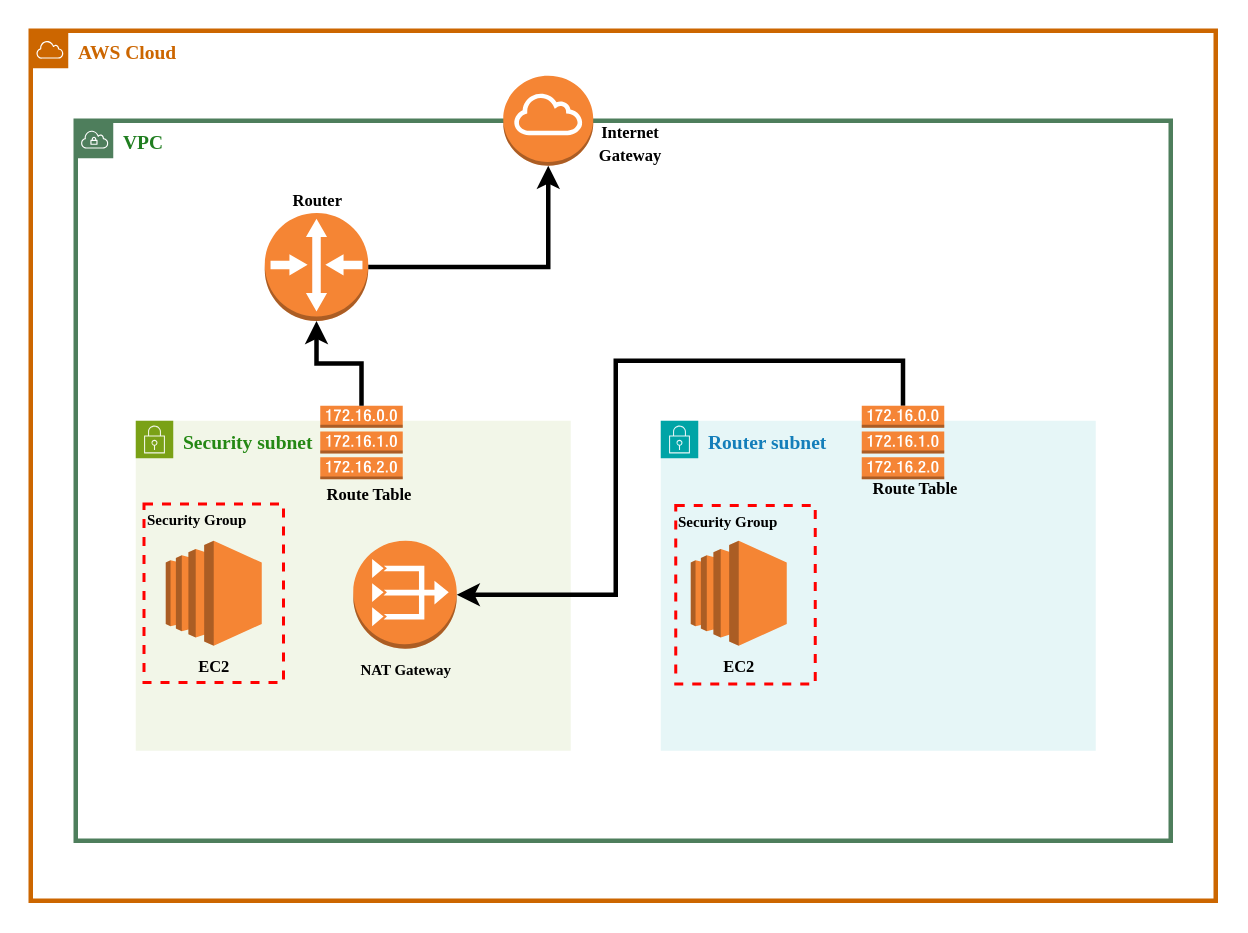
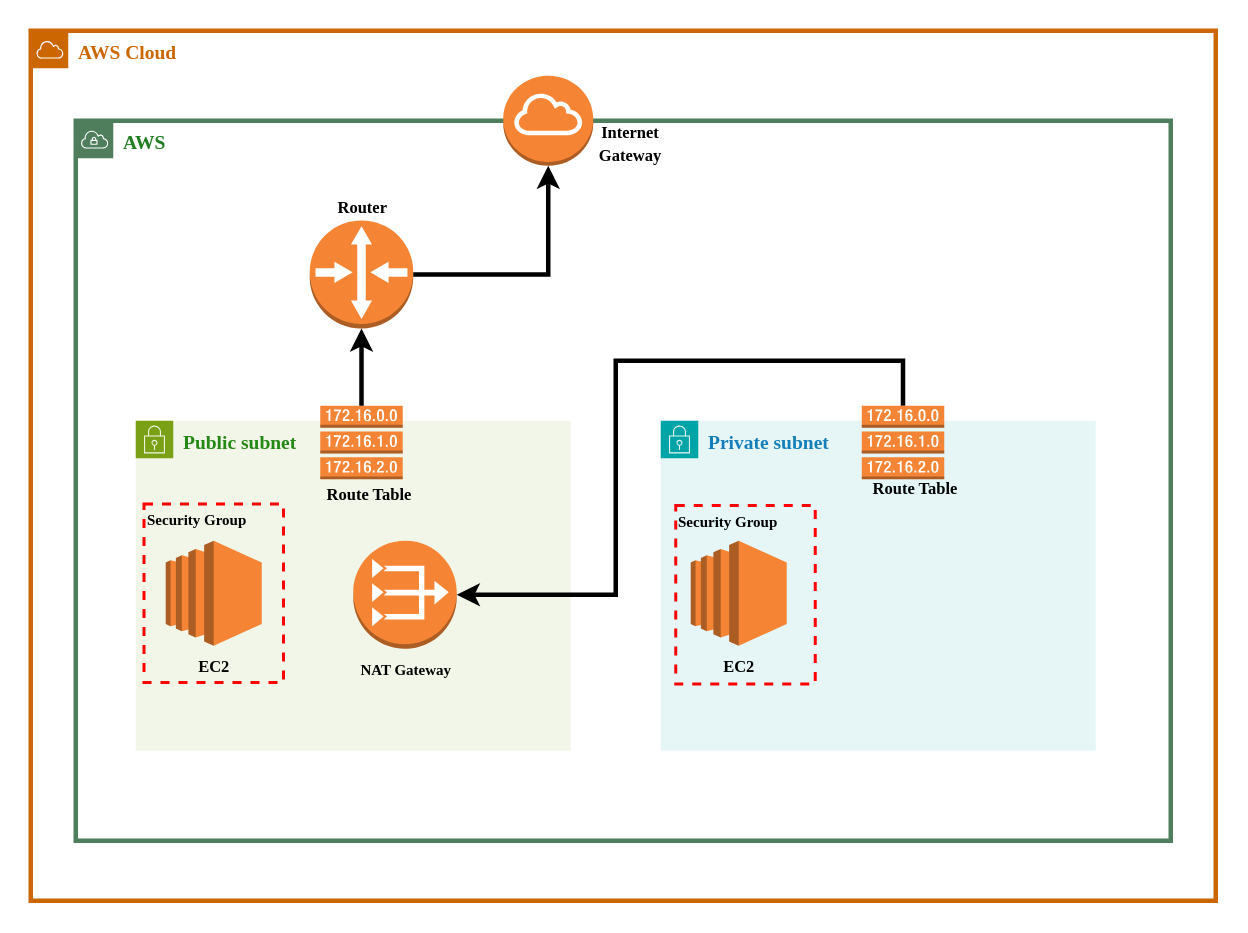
node "VPC": label "VPC" -> "AWS"
node "Router": moved (317, 267) -> (362, 275)
node "Security subnet": label "Security subnet" -> "Public subnet"
node "Router subnet": label "Router subnet" -> "Private subnet"
